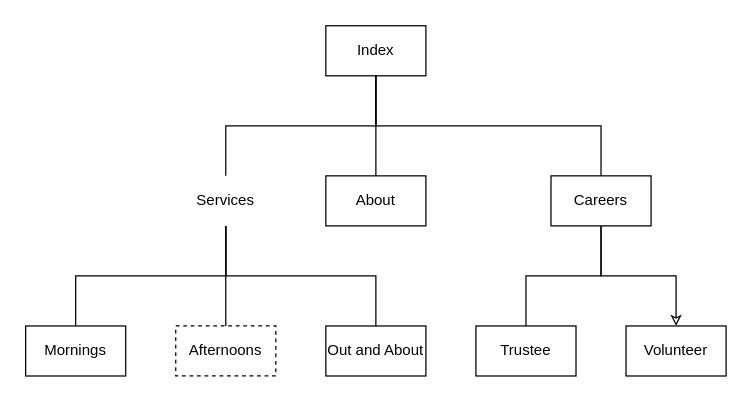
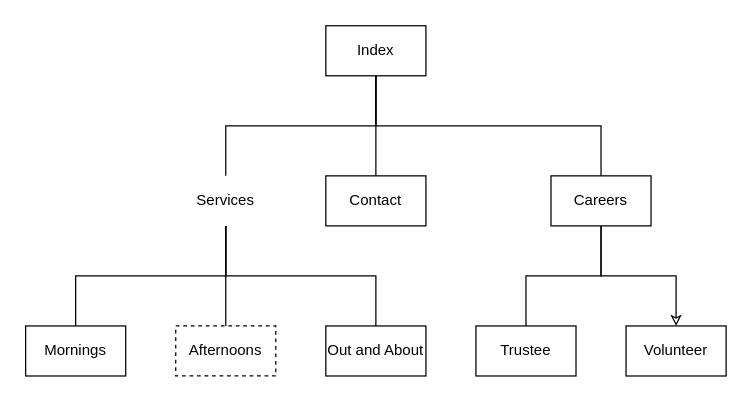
node "About": label "About" -> "Contact"
